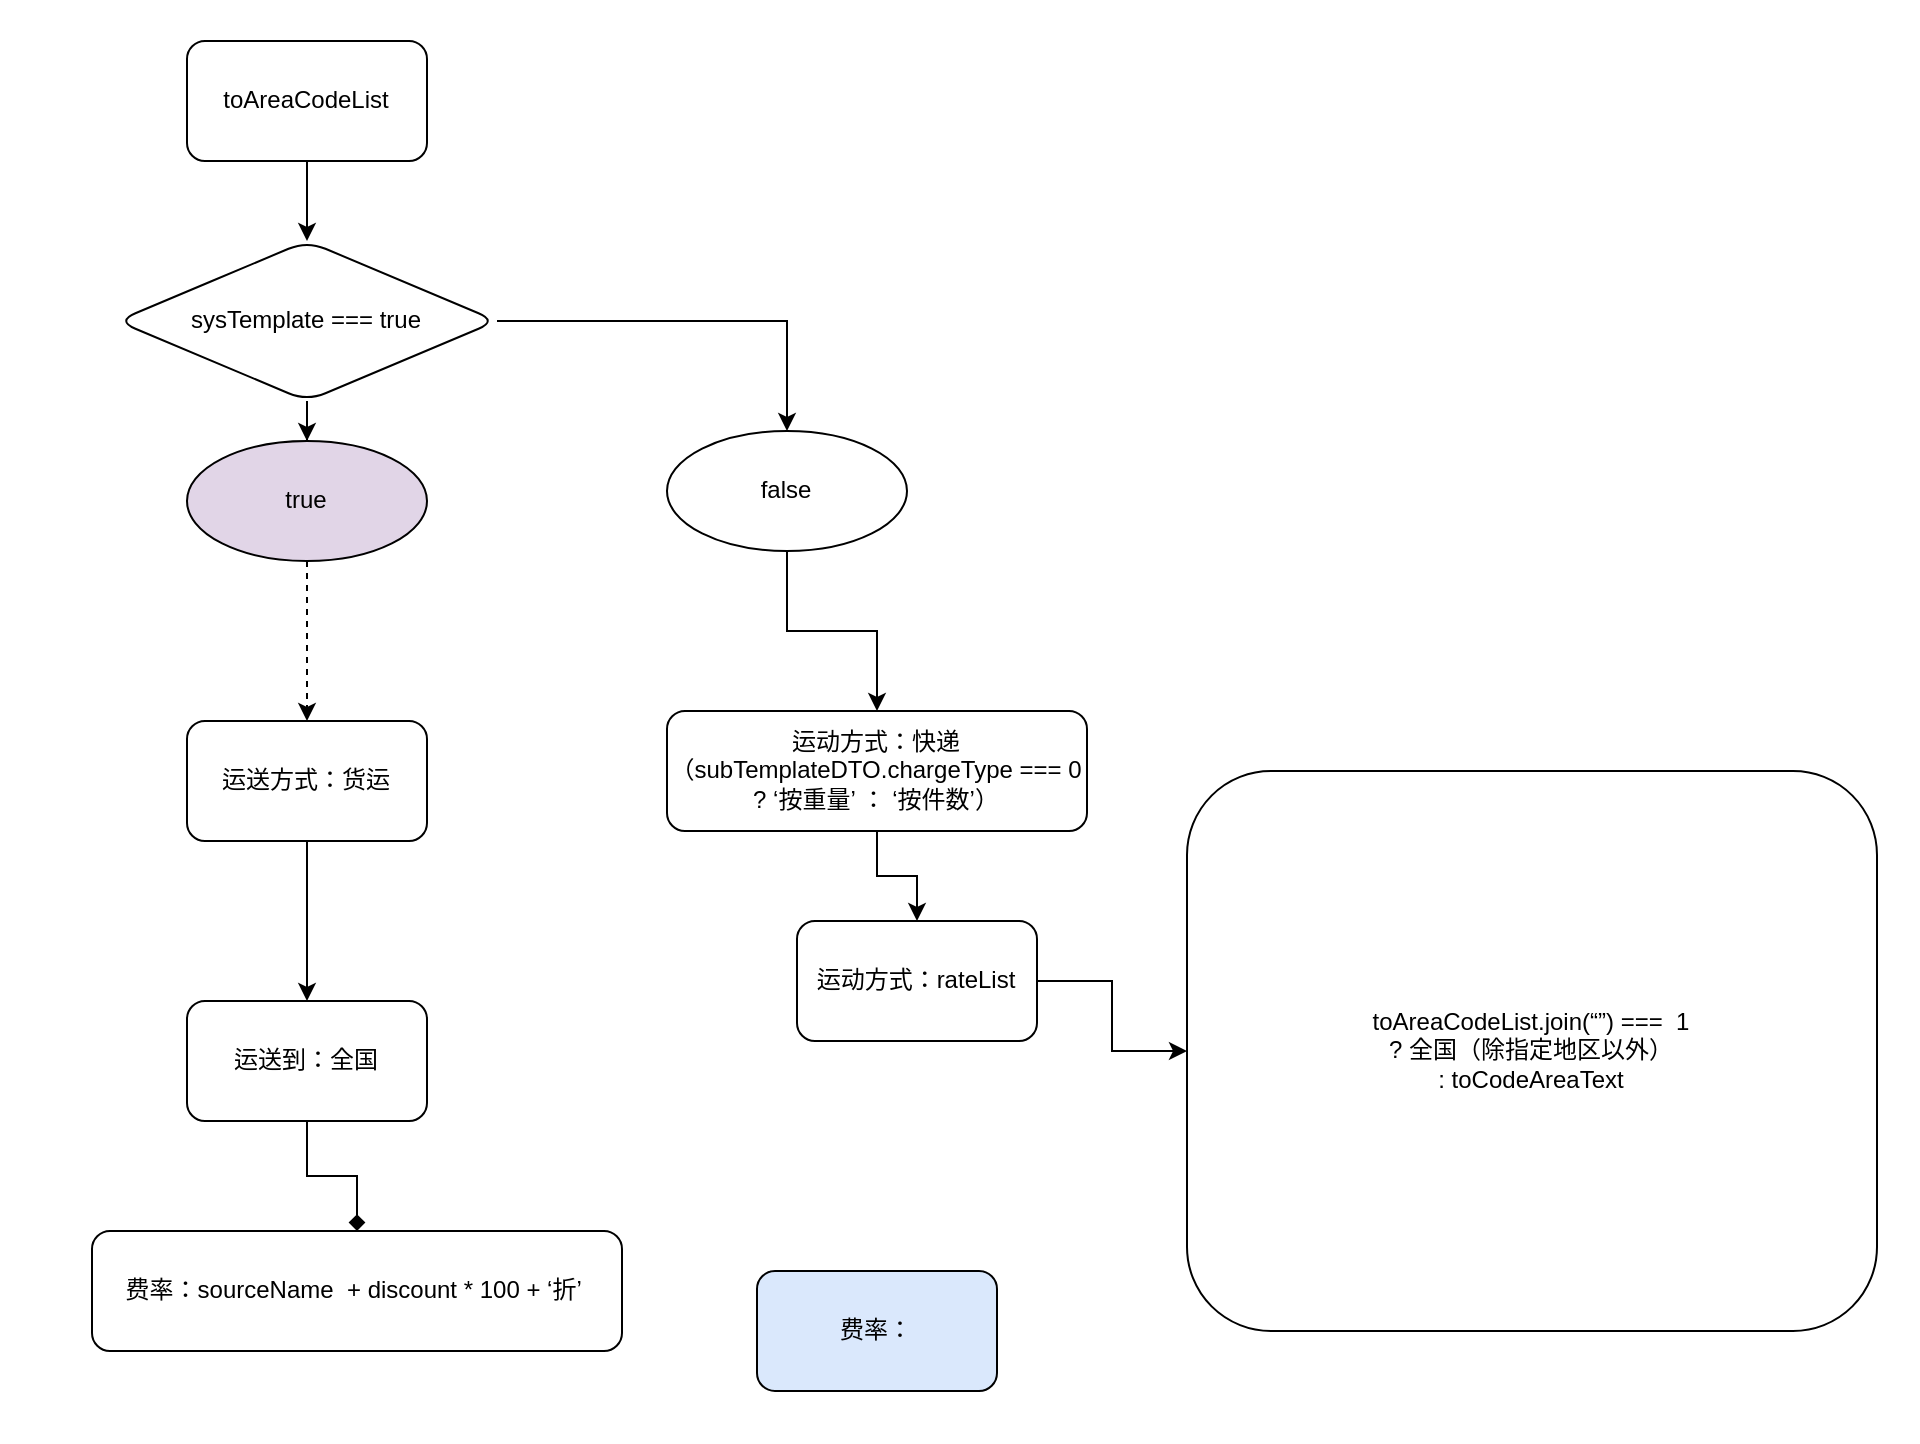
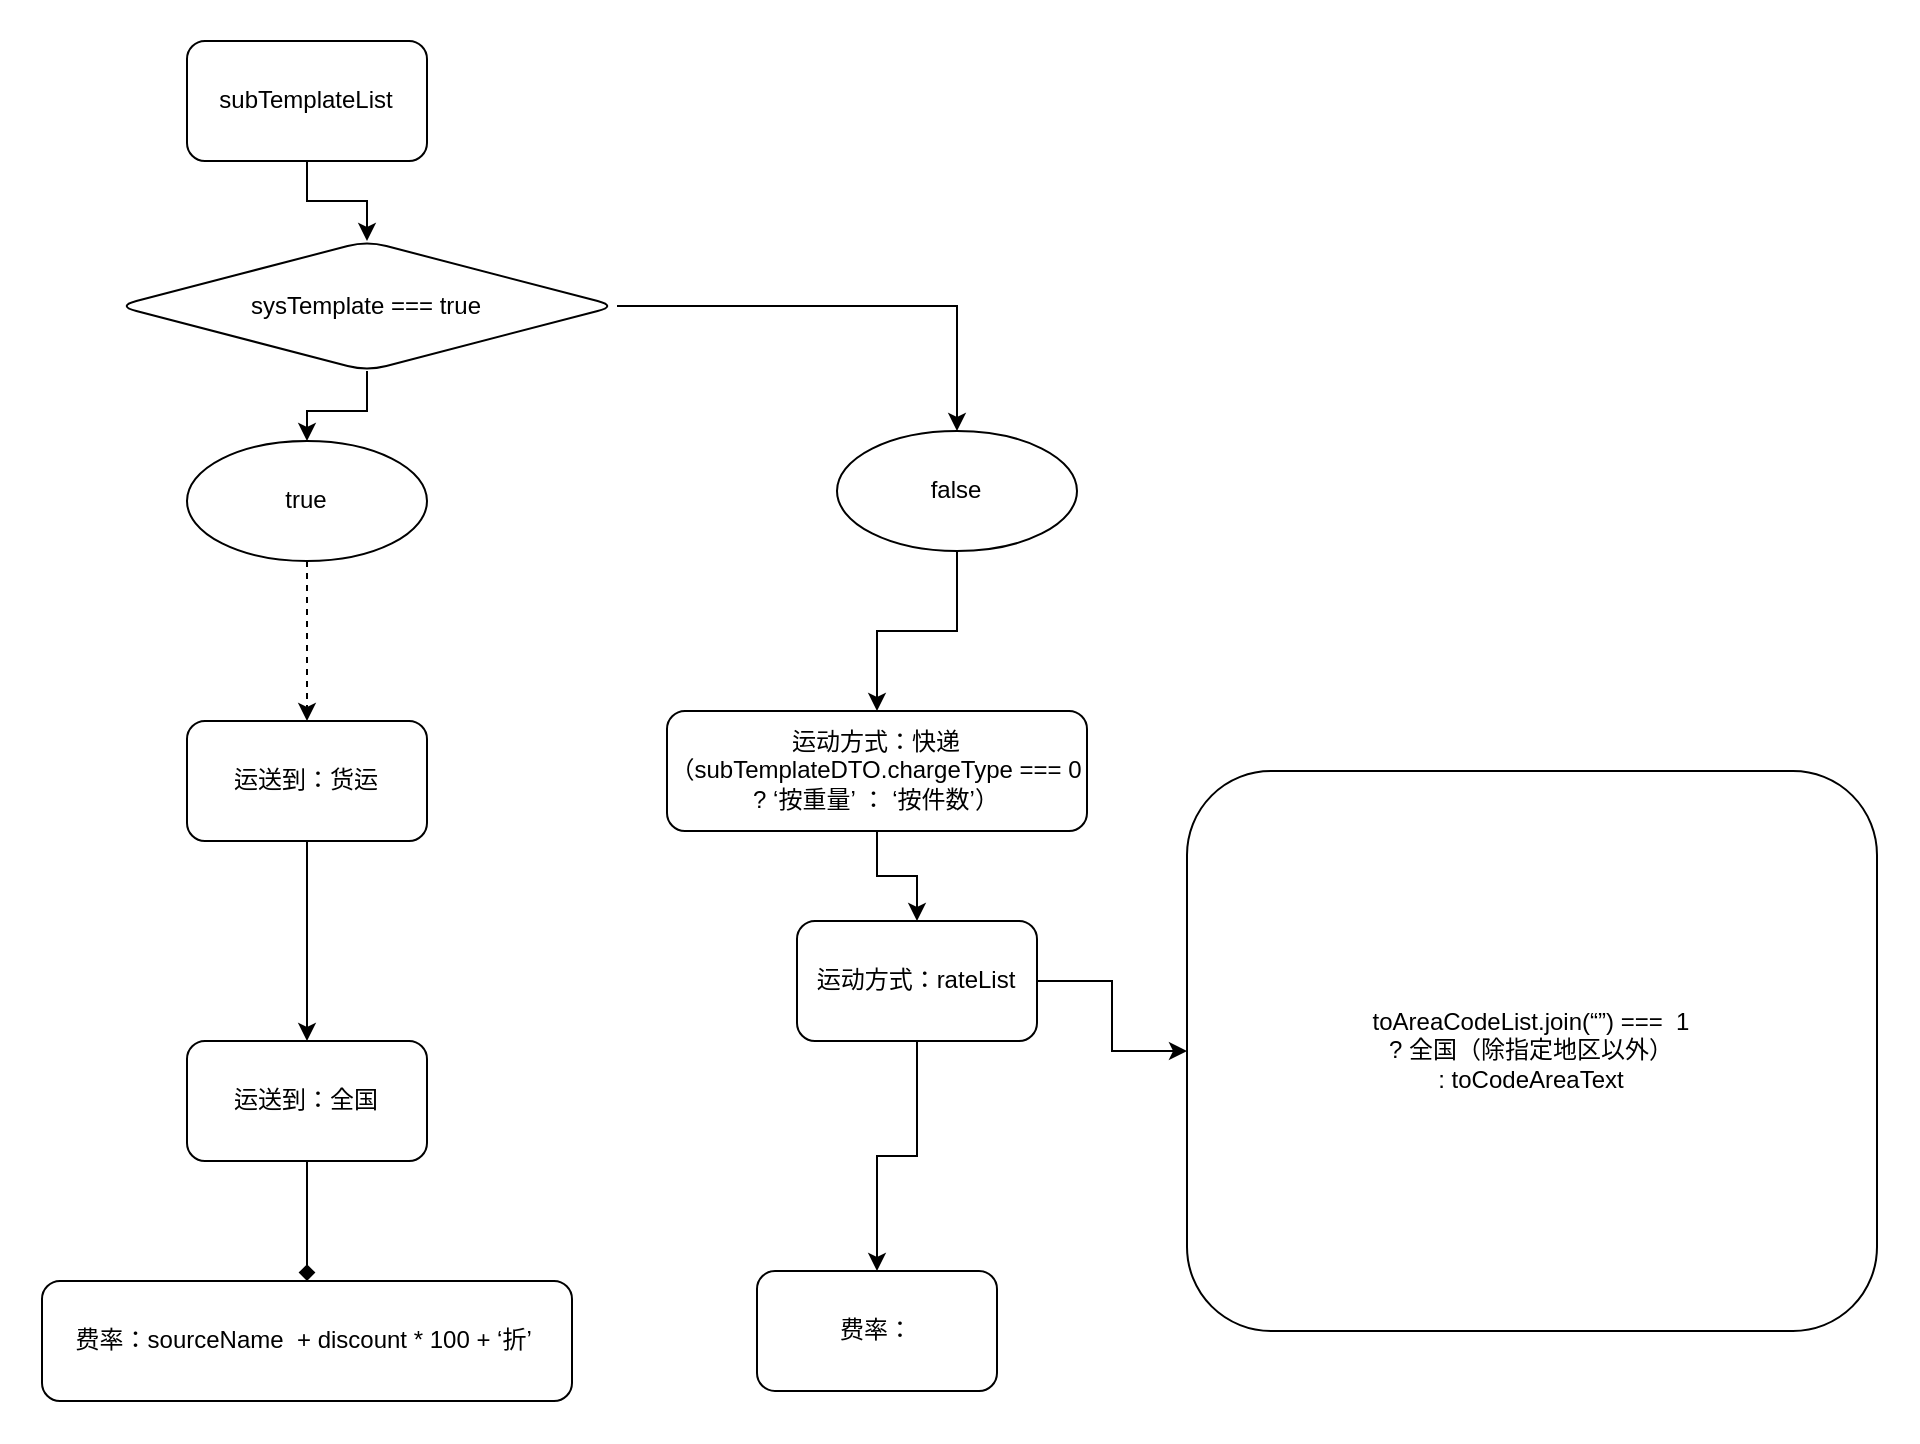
node "toAreaCodeList": label "toAreaCodeList" -> "subTemplateList"
node "sysTemplate === true": size 380x160 -> 500x130
node "false": moved (787, 491) -> (957, 491)
node "true": fillcolor #e1d5e7 -> #ffffff
node "运送方式：货运": label "运送方式：货运" -> "运送到：货运"
node "运送到：全国": moved (307, 1061) -> (307, 1101)
edge "运动方式：rateList" -> "费率：": added
node "费率：sourceName + discount * 100 + ‘折’": moved (357, 1291) -> (307, 1341)
node "费率：": fillcolor #dae8fc -> #ffffff
